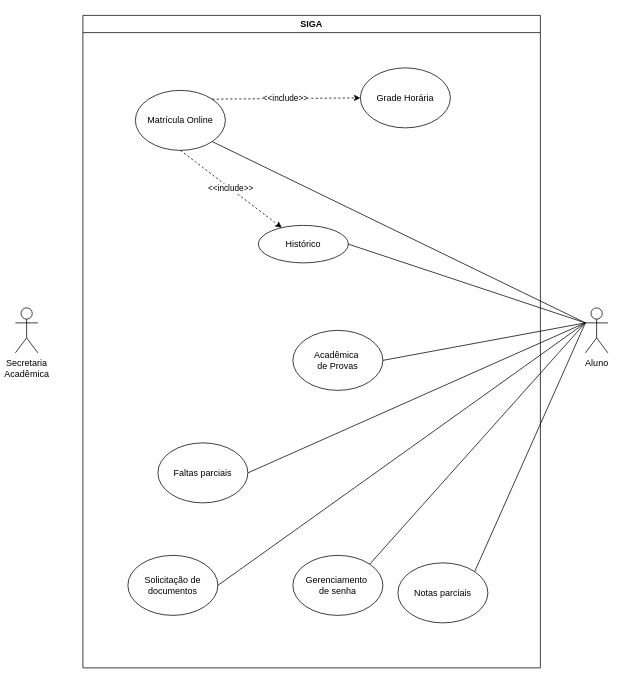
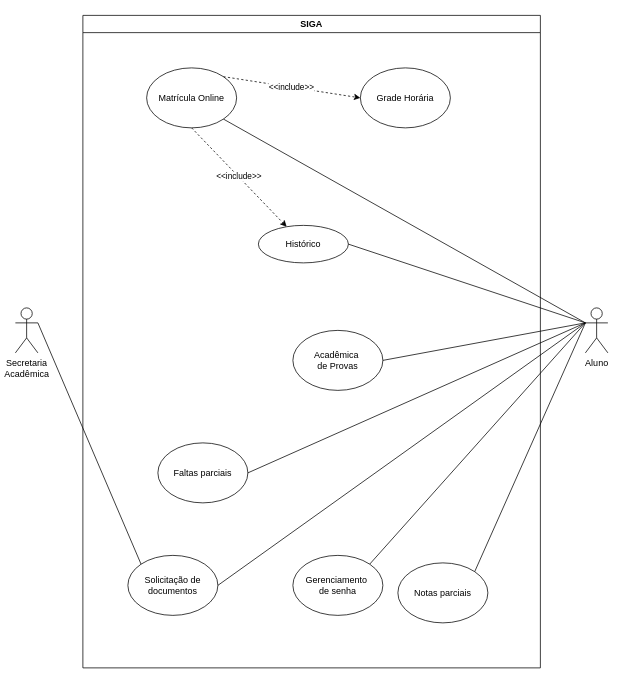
node "Matrícula Online": moved (180, 120) -> (192, 98)
edge "Secretaria Acadêmica" -- "Solicitação de documentos": added
